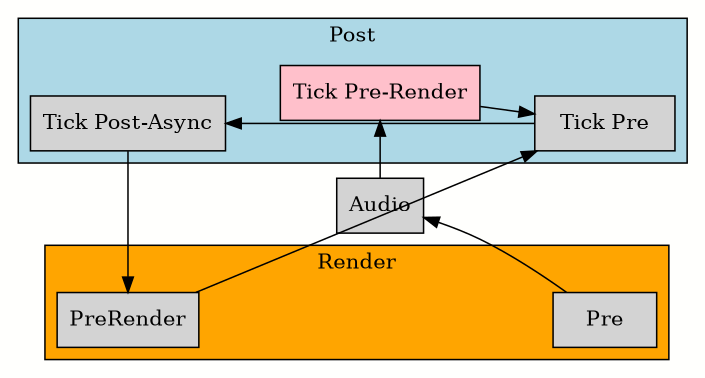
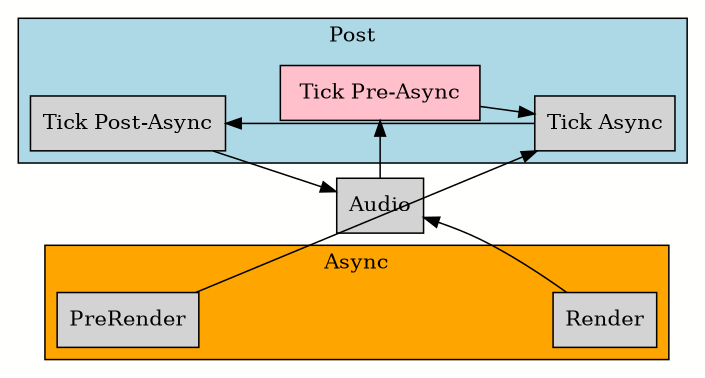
node "Tick Pre-Render": label "Tick Pre-Render" -> "Tick Pre-Async"
node "Tick Pre": label "Tick Pre" -> "Tick Async"
edge "Tick Post-Async" -> "PreRender": now "Tick Post-Async" -> "Audio"
cluster "Render": label "Render" -> "Async"
node "Pre": label "Pre" -> "Render"
